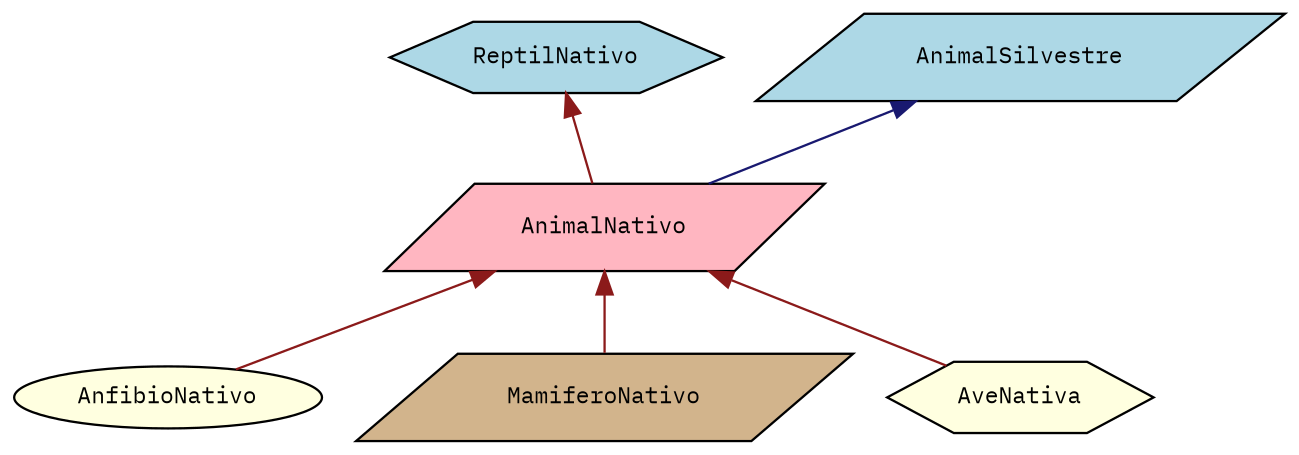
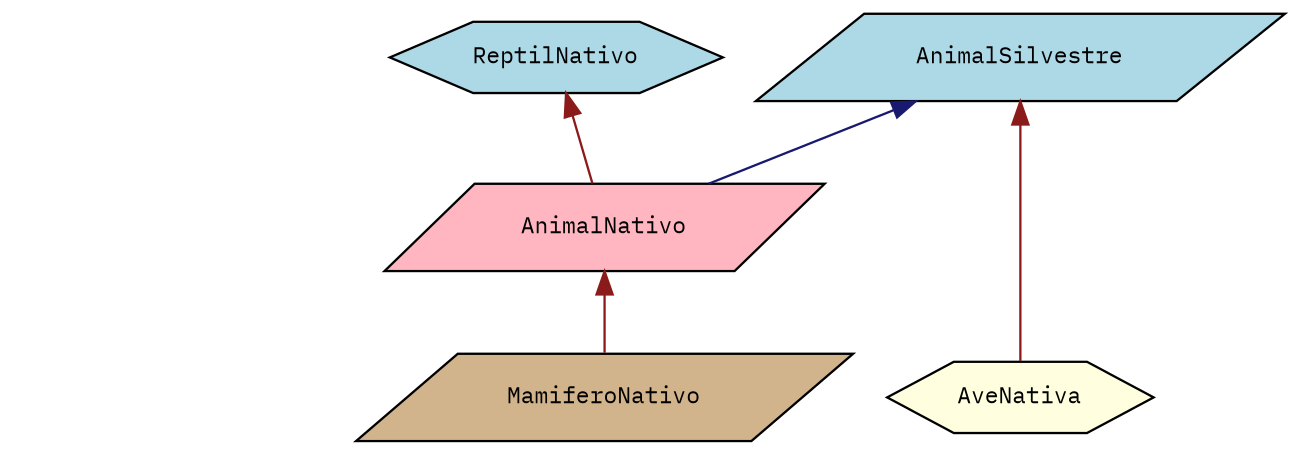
edge "AveNativa" -> "AnimalNativo": now "AveNativa" -> "AnimalSilvestre"
node "AnfibioNativo": removed
